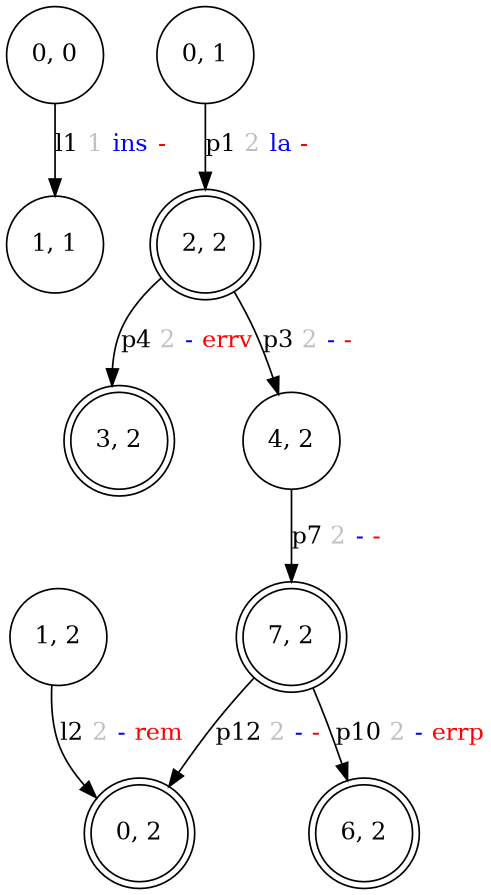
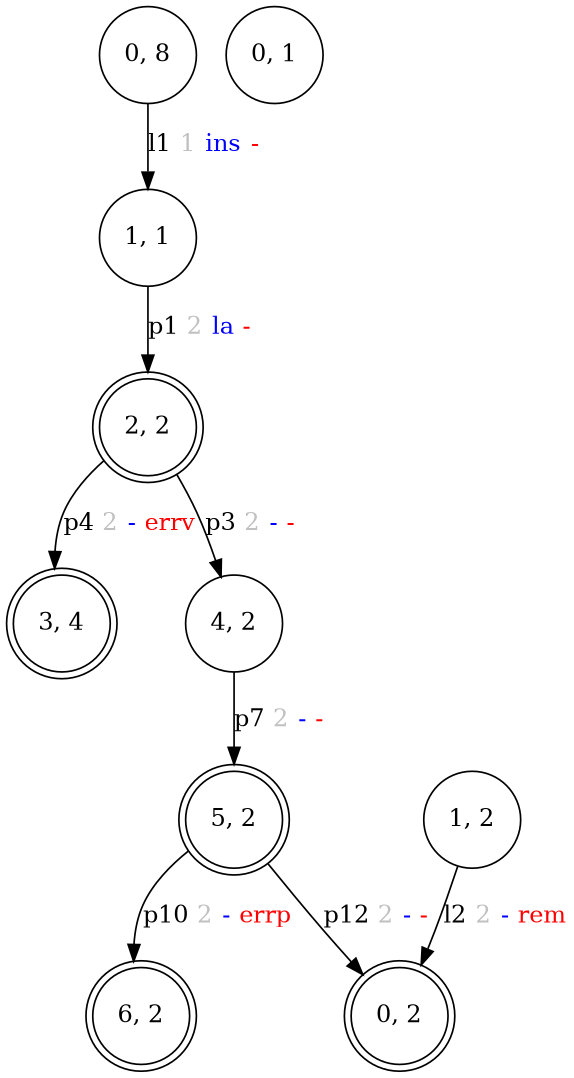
node "0, 0": label "0, 0" -> "0, 8"
edge "0, 1" -> "2, 2": now "1, 1" -> "2, 2"
node "3, 2": label "3, 2" -> "3, 4"
node "7, 2": label "7, 2" -> "5, 2"
